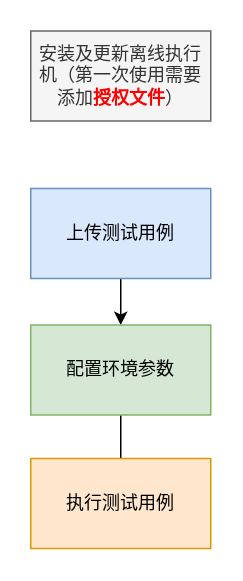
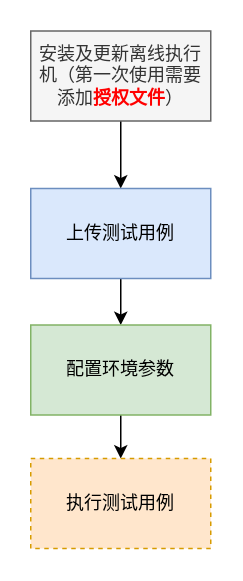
edge "安装及更新离线执行机（第一次使用需要添加授权文件）" -> "上传测试用例": added
edge "配置环境参数" -- "执行测试用例": arrowhead none -> classic
node "执行测试用例": style solid -> dashed
